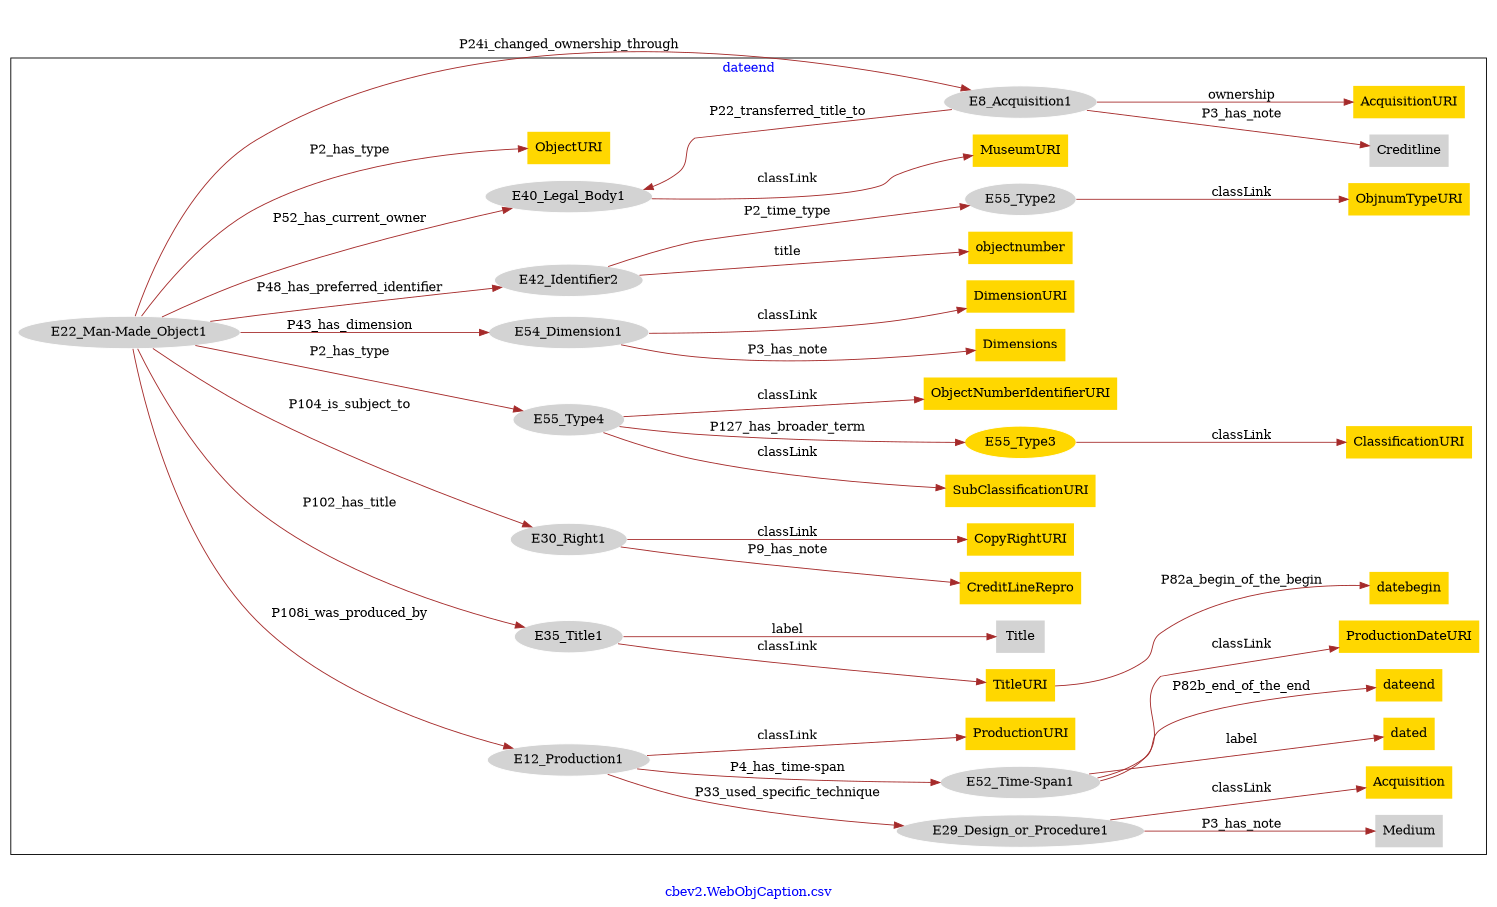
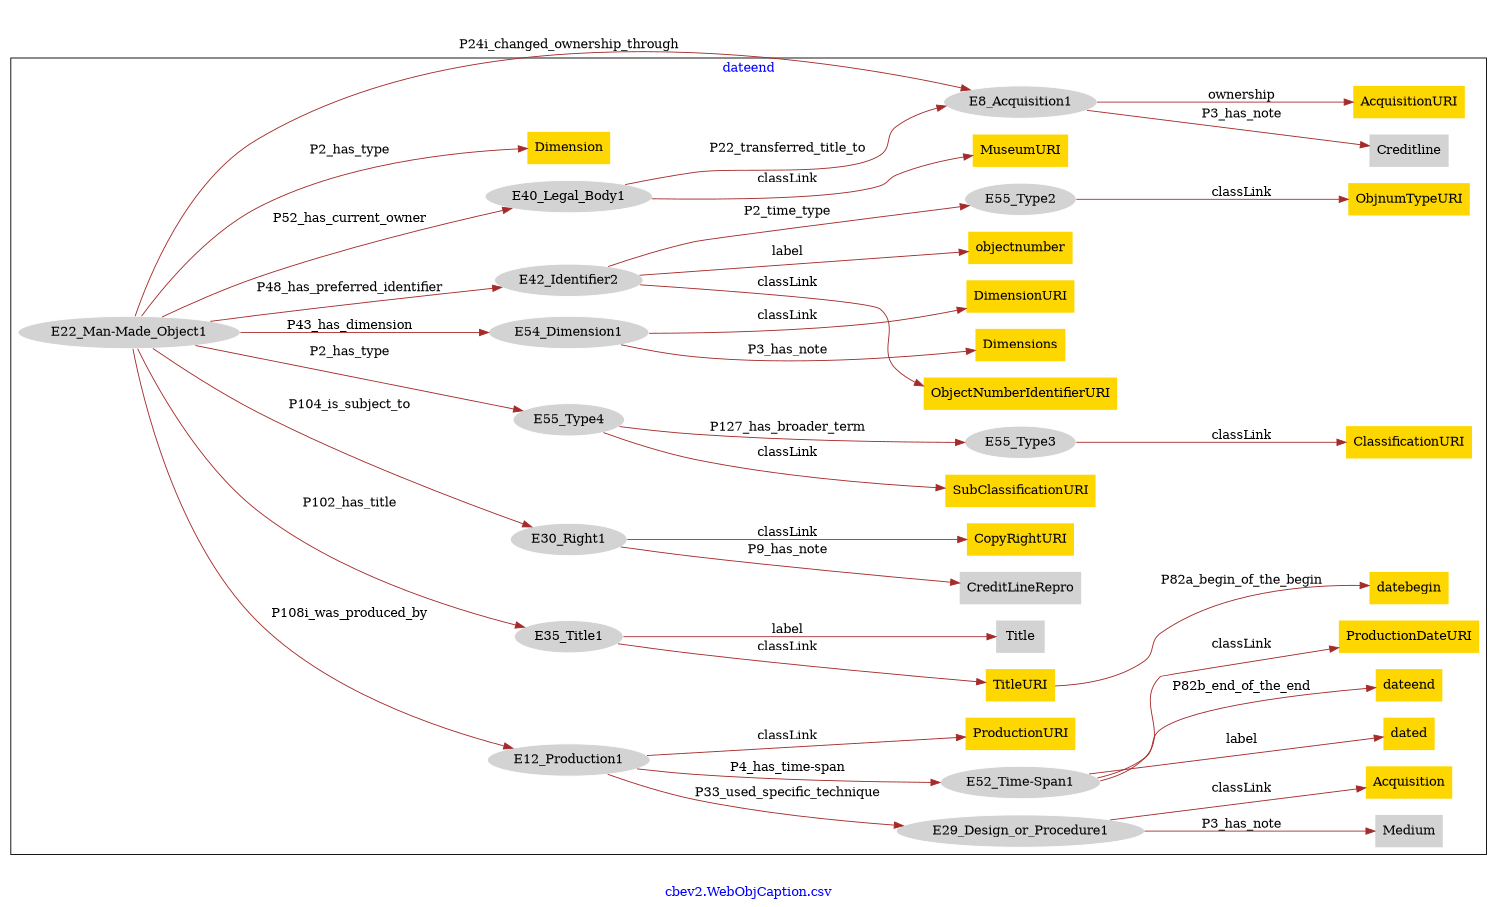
edge "E8_Acquisition1" -> "E40_Legal_Body1": reversed
node "ObjectURI": label "ObjectURI" -> "Dimension"
edge "E42_Identifier2" -> "objectnumber": label "title" -> "label"
edge "E55_Type4" -> "ObjectNumberIdentifierURI": now "E42_Identifier2" -> "ObjectNumberIdentifierURI"
node "E55_Type3": fillcolor gold -> lightgray
node "CreditLineRepro": fillcolor gold -> lightgray
